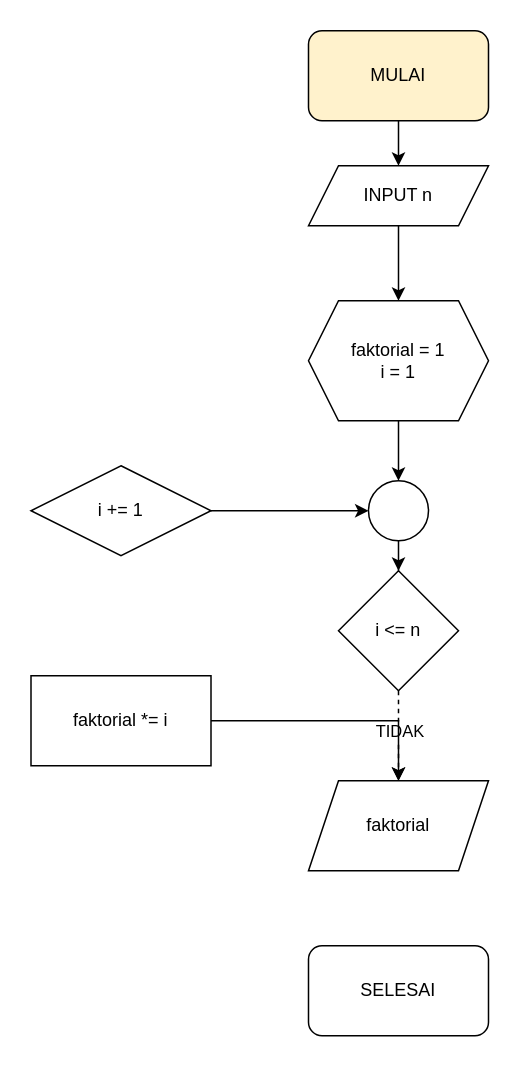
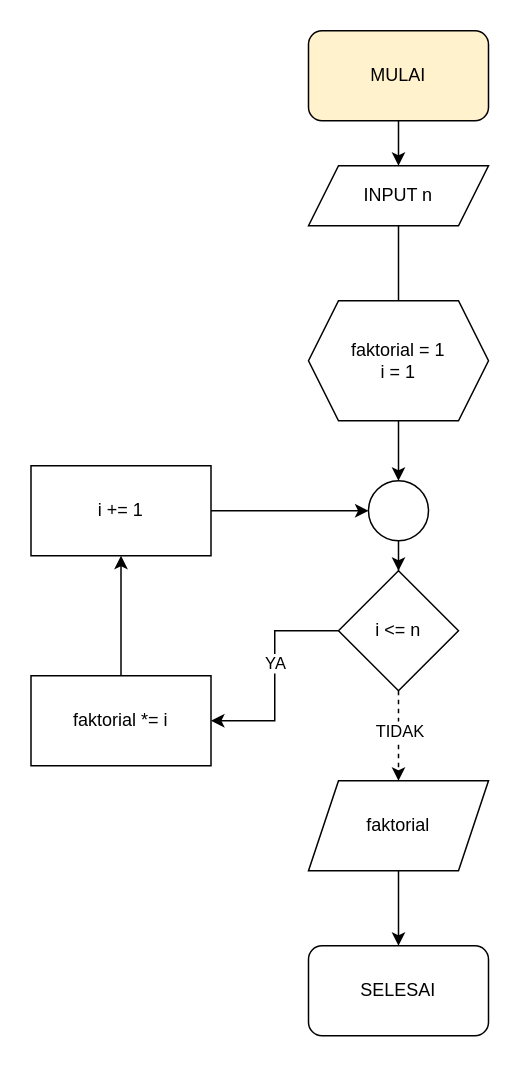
edge "INPUT n" -> "faktorial = 1 i = 1": arrowhead classic -> none
node "i += 1": shape diamond -> rectangle
edge "i <= n" -> "faktorial *= i": added, label "YA"
edge "faktorial *= i" -> "faktorial": now "faktorial *= i" -> "i += 1"
edge "faktorial" -> "SELESAI": added
